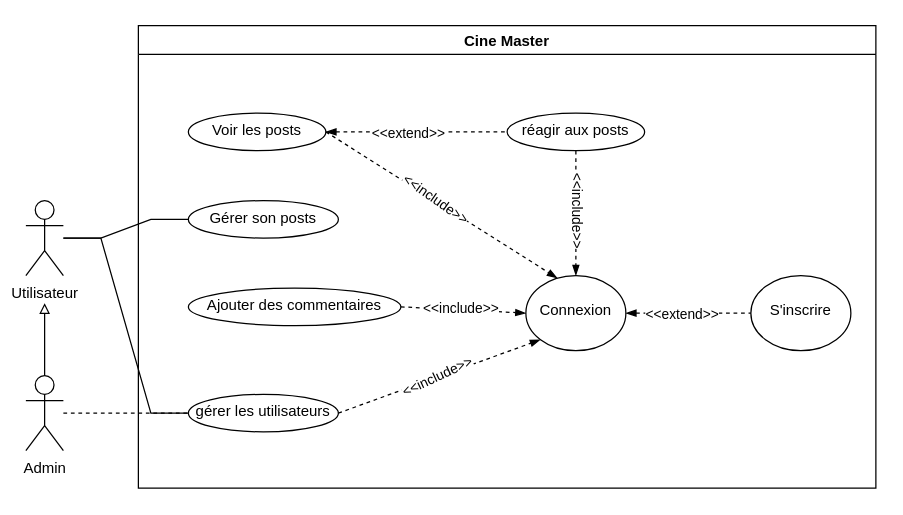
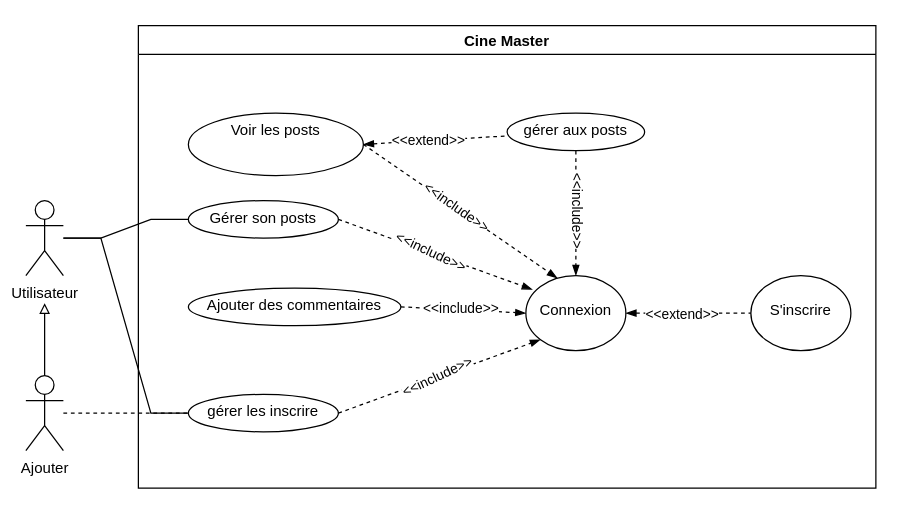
node "réagir aux posts": label "réagir aux posts" -> "gérer aux posts"
node "Voir les posts": size 138x38 -> 175x63
edge "Gérer son posts" -> "Connexion": added, label "<<include>>"
node "gérer les utilisateurs": label "gérer les utilisateurs" -> "gérer les inscrire"
node "Admin": label "Admin" -> "Ajouter"
